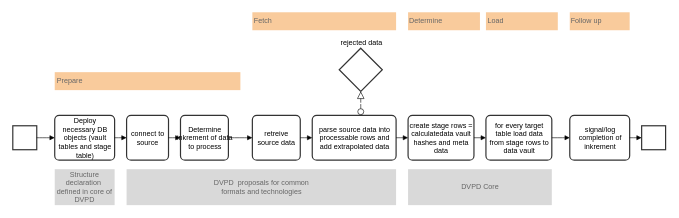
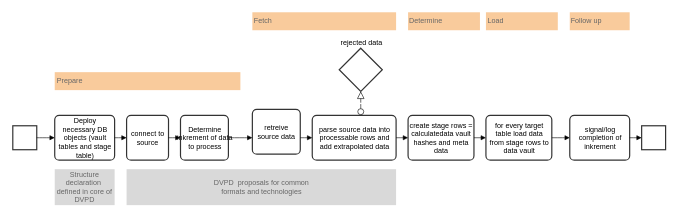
node "retreive source data": moved (276, 138) -> (276, 132)
node "DVPD Core": removed
